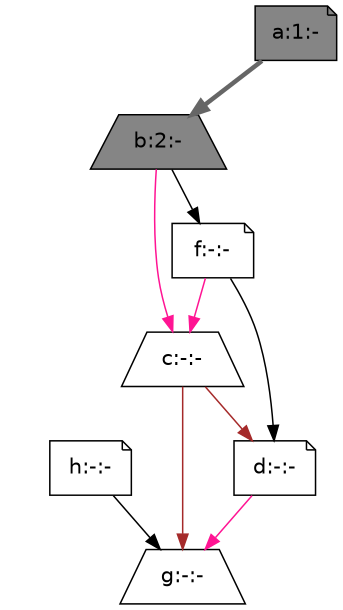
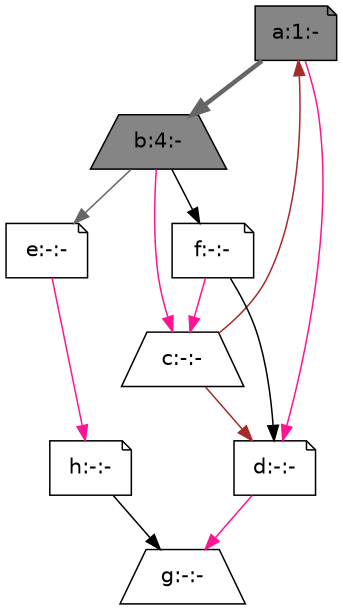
node "b:2:-": label "b:2:-" -> "b:4:-"
edge "a:1:-" -> "d:-:-": added
node "e:-:-": added
edge "c:-:-" -> "g:-:-": now "c:-:-" -> "a:1:-"
